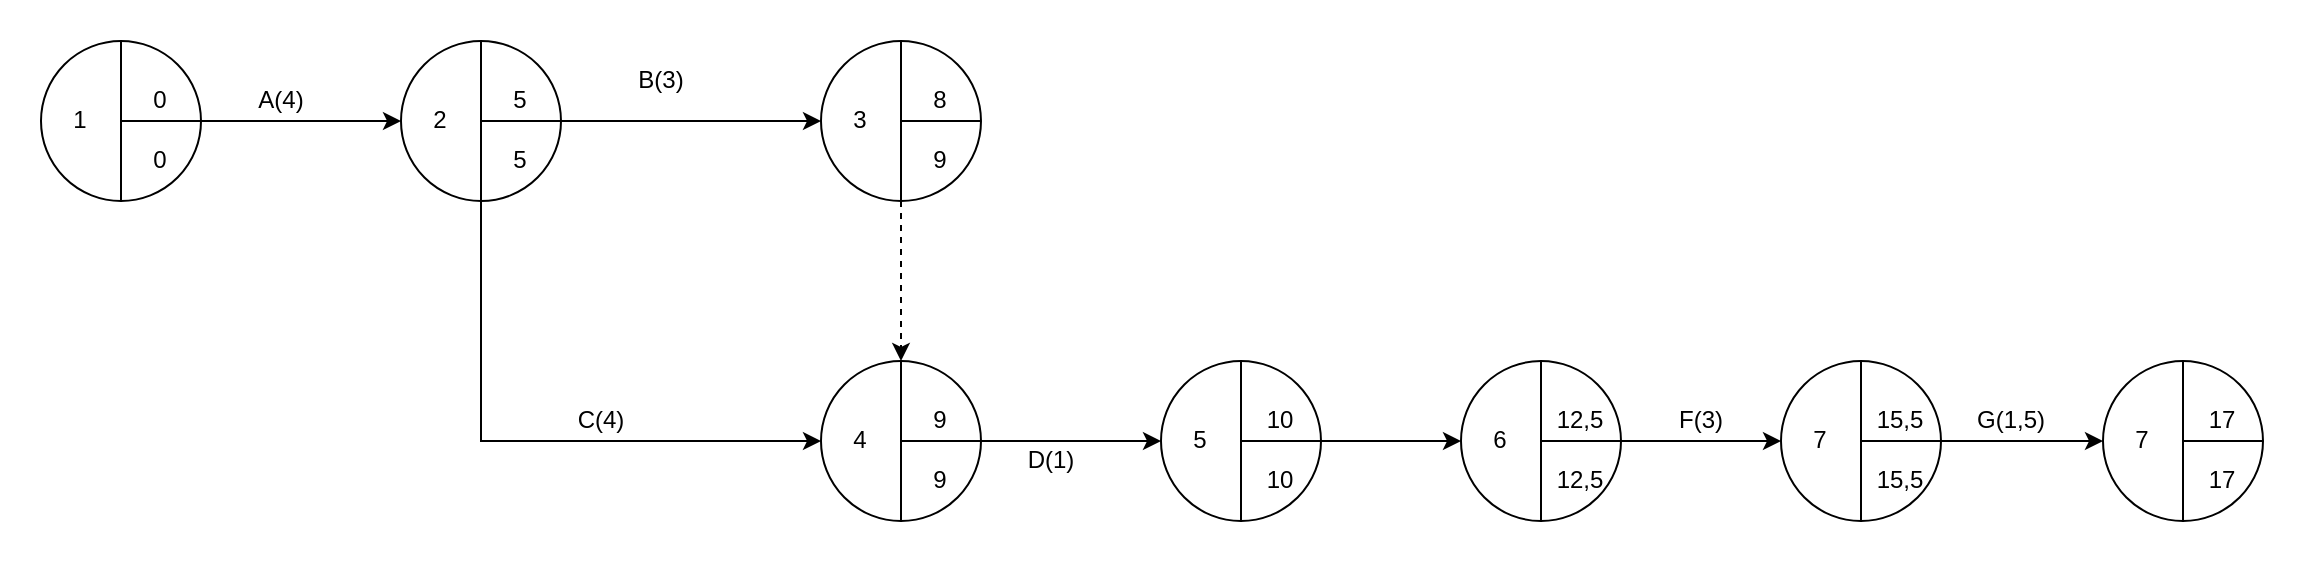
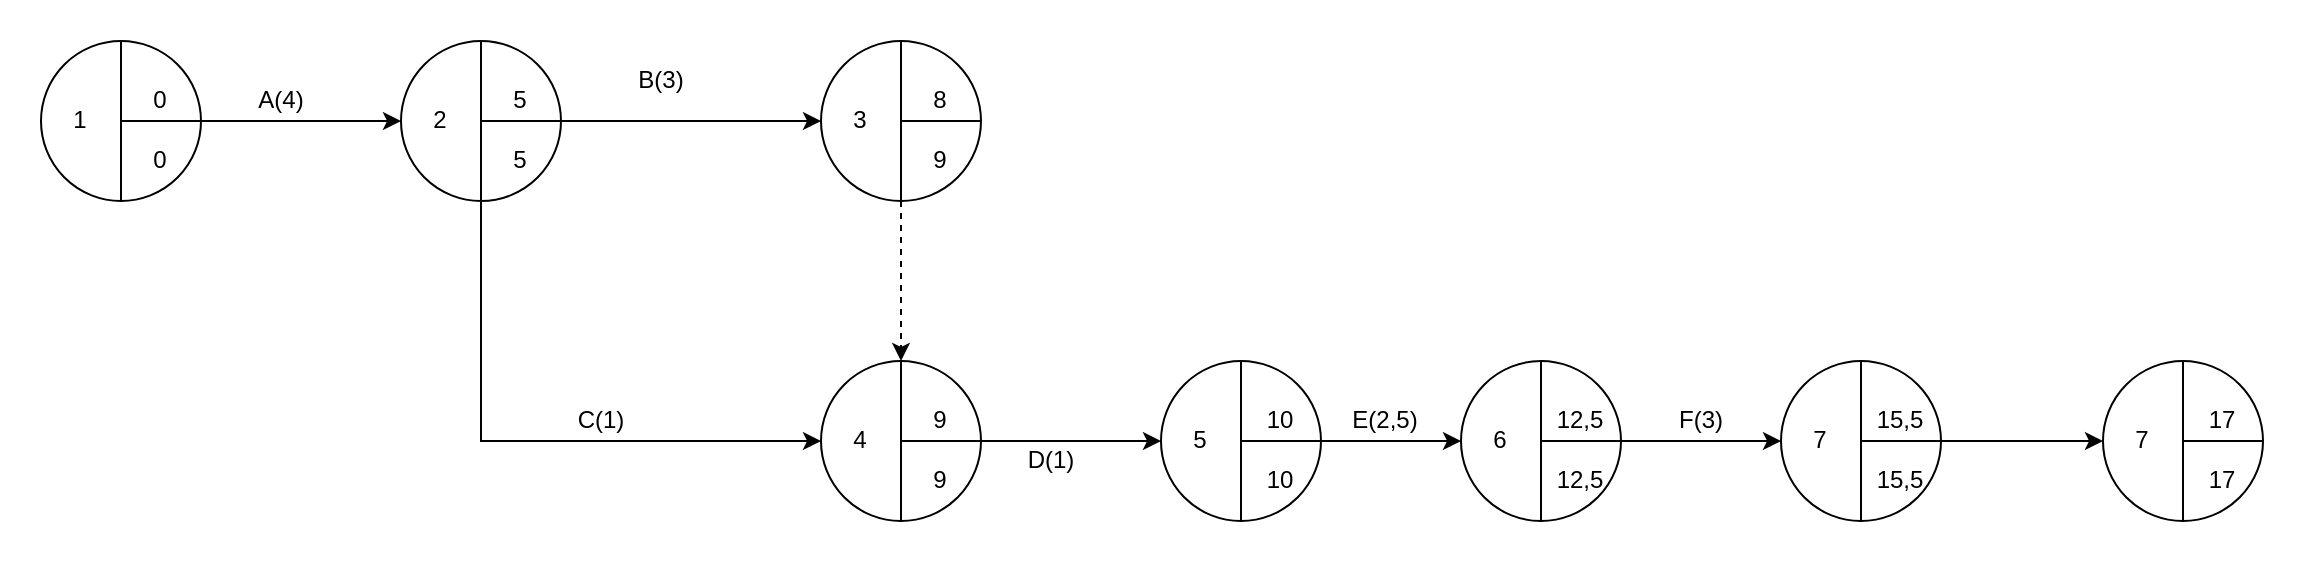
node "C(4)": label "C(4)" -> "C(1)"
node "E(2,5)": added
node "G(1,5)": removed
